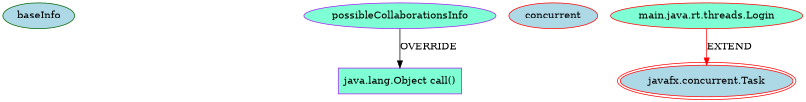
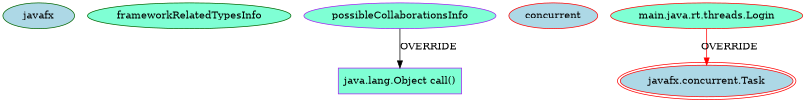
node "baseInfo": label "baseInfo" -> "javafx"
node "frameworkRelatedTypesInfo": added
edge "main.java.rt.threads.Login" -> "javafx.concurrent.Task": label "EXTEND" -> "OVERRIDE"
